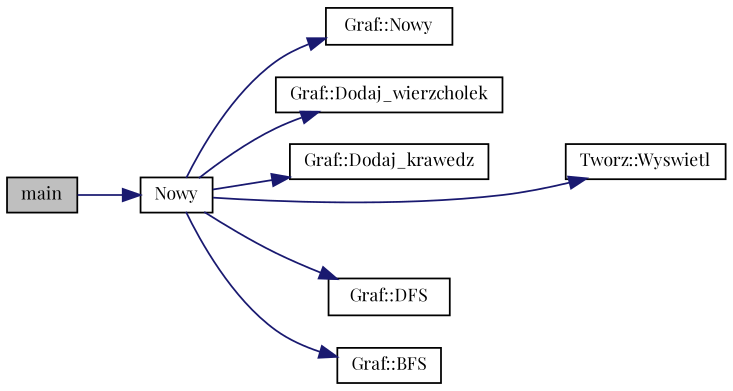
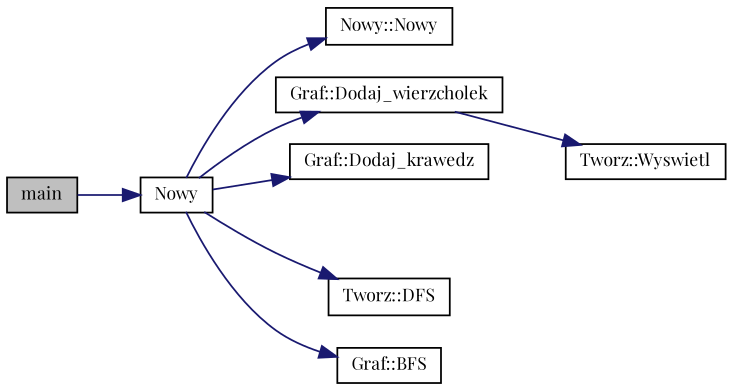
node "Graf::Nowy": label "Graf::Nowy" -> "Nowy::Nowy"
edge "Nowy" -> "Tworz::Wyswietl": now "Graf::Dodaj_wierzcholek" -> "Tworz::Wyswietl"
node "Graf::DFS": label "Graf::DFS" -> "Tworz::DFS"
